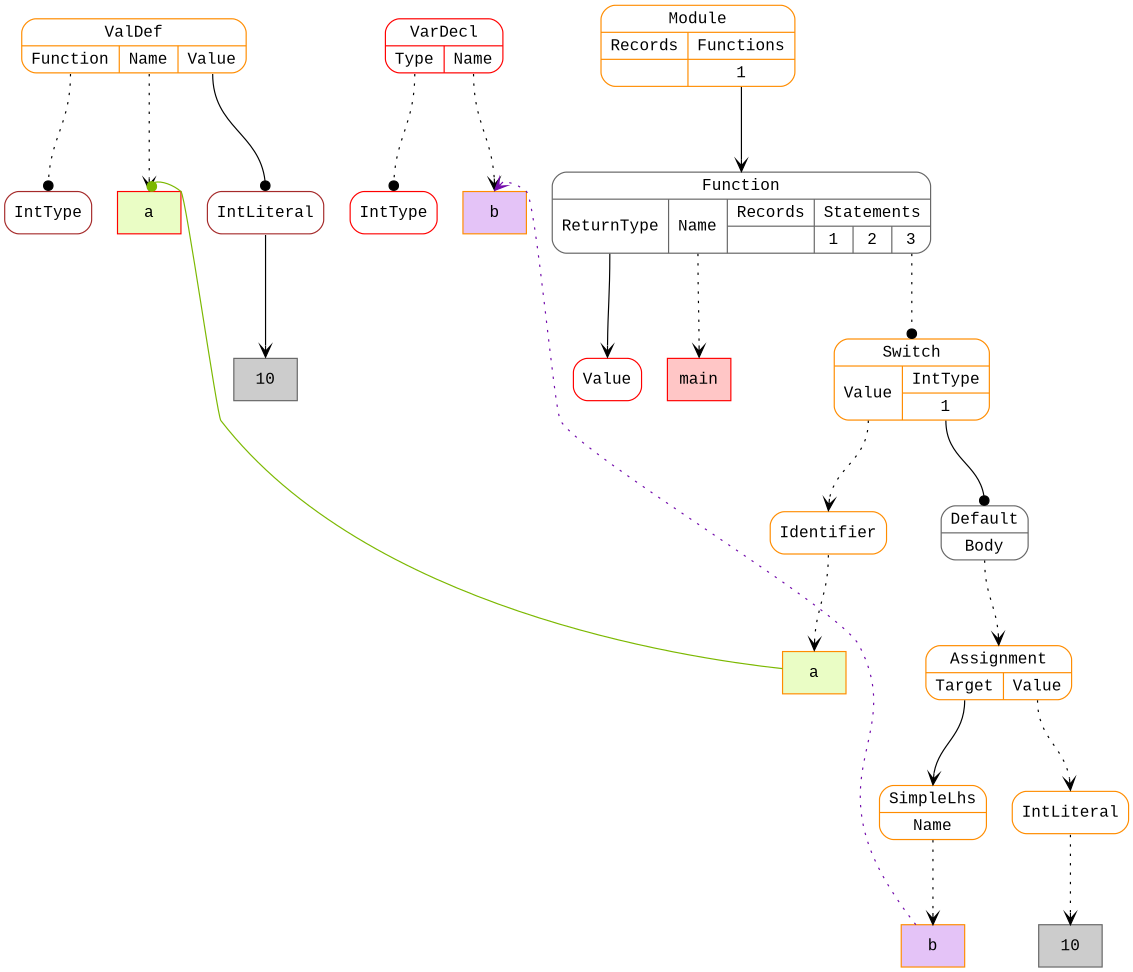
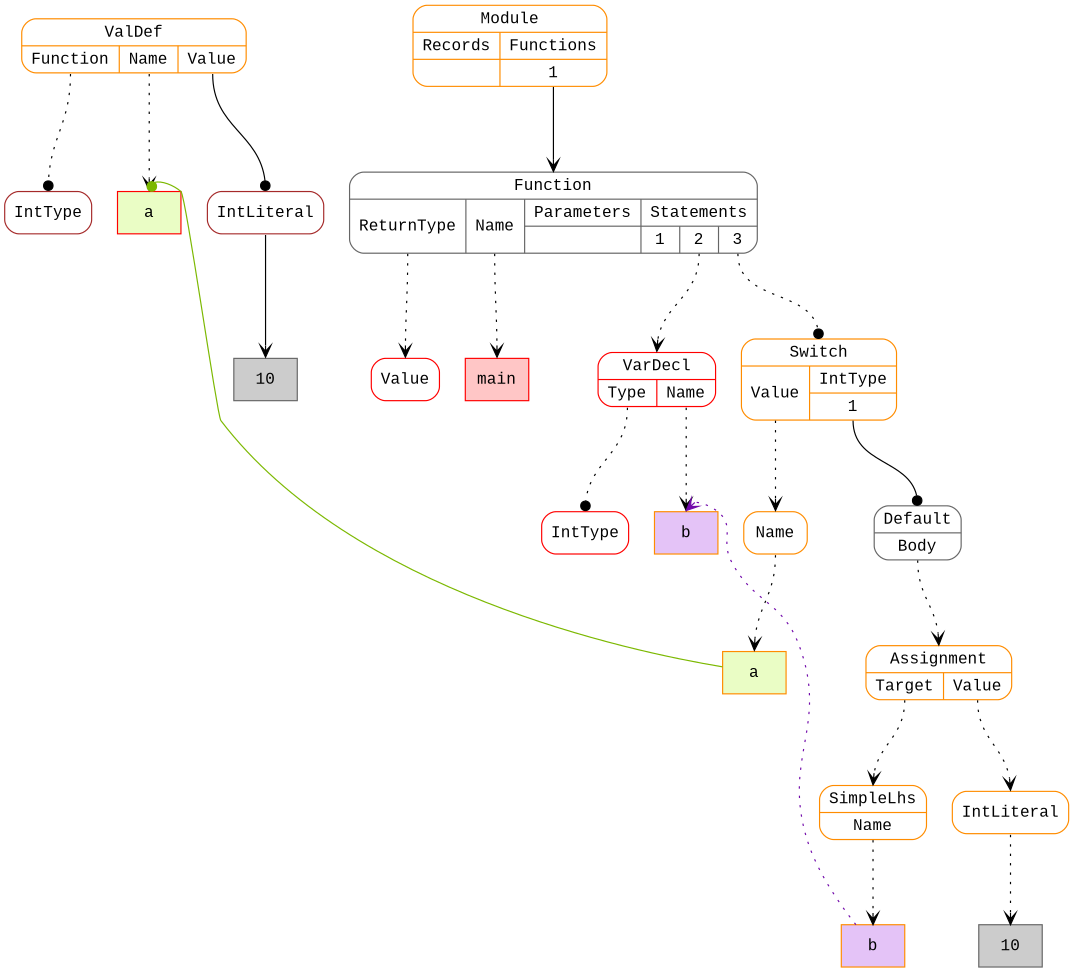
node "Function": text "Records" -> "Parameters"
edge "Function" -> "VarDecl": added
edge "Function" -> "Value": style solid -> dotted
node "Identifier": label "Identifier" -> "Name"
edge "Assignment" -> "SimpleLhs": style solid -> dotted
